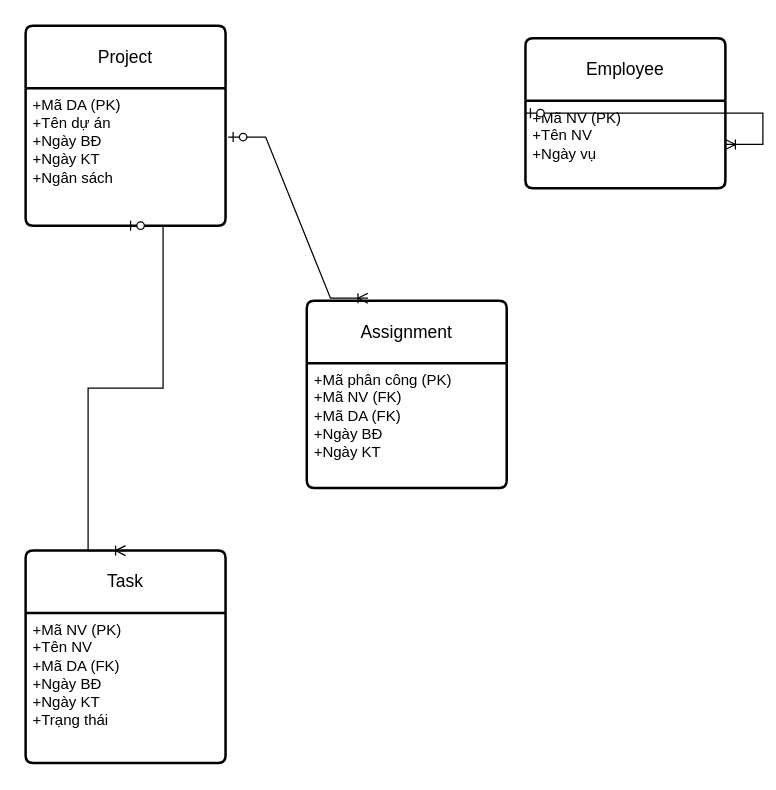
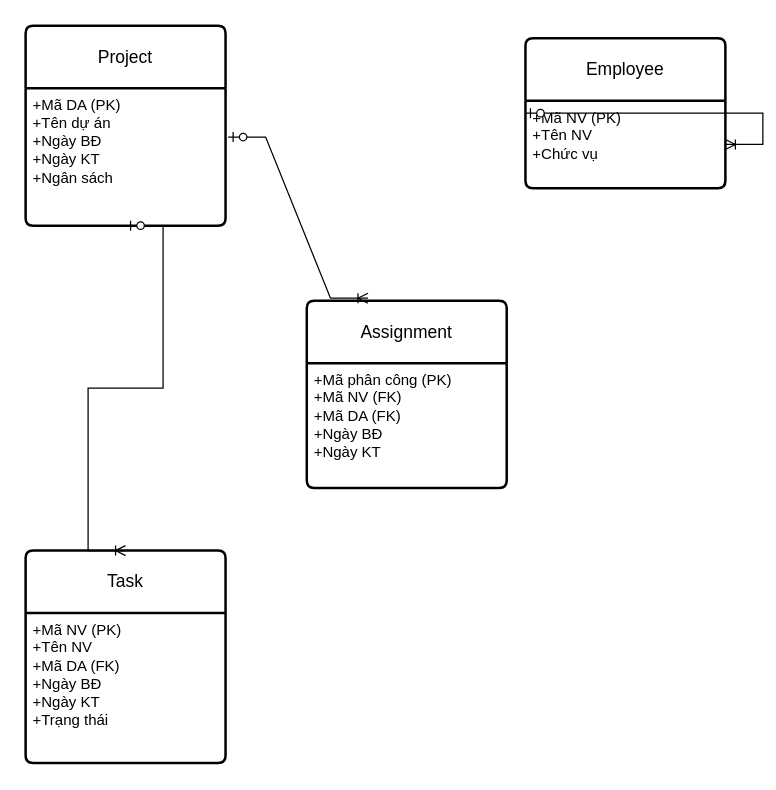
node "+Mã NV (PK) +Tên NV +Ngày vụ": label "+Mã NV (PK) +Tên NV +Ngày vụ" -> "+Mã NV (PK) +Tên NV +Chức vụ"
